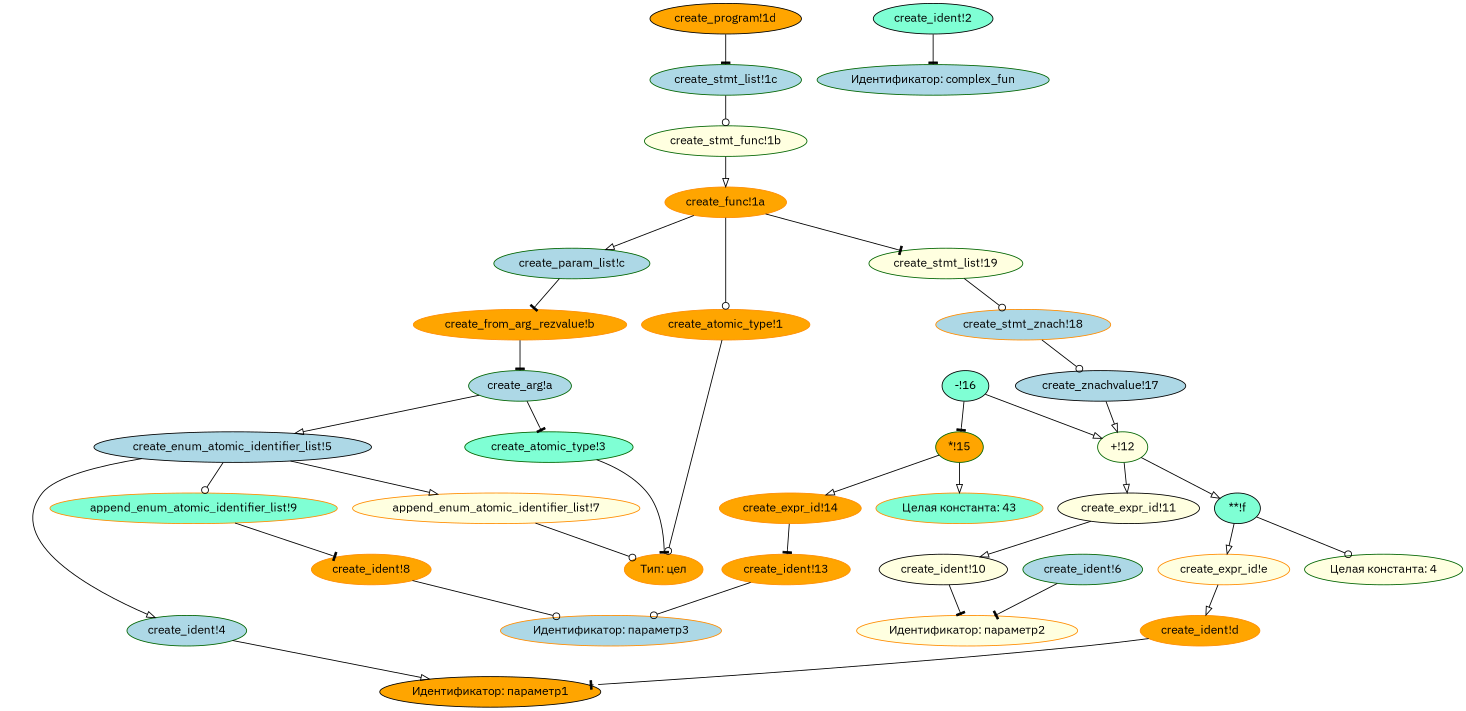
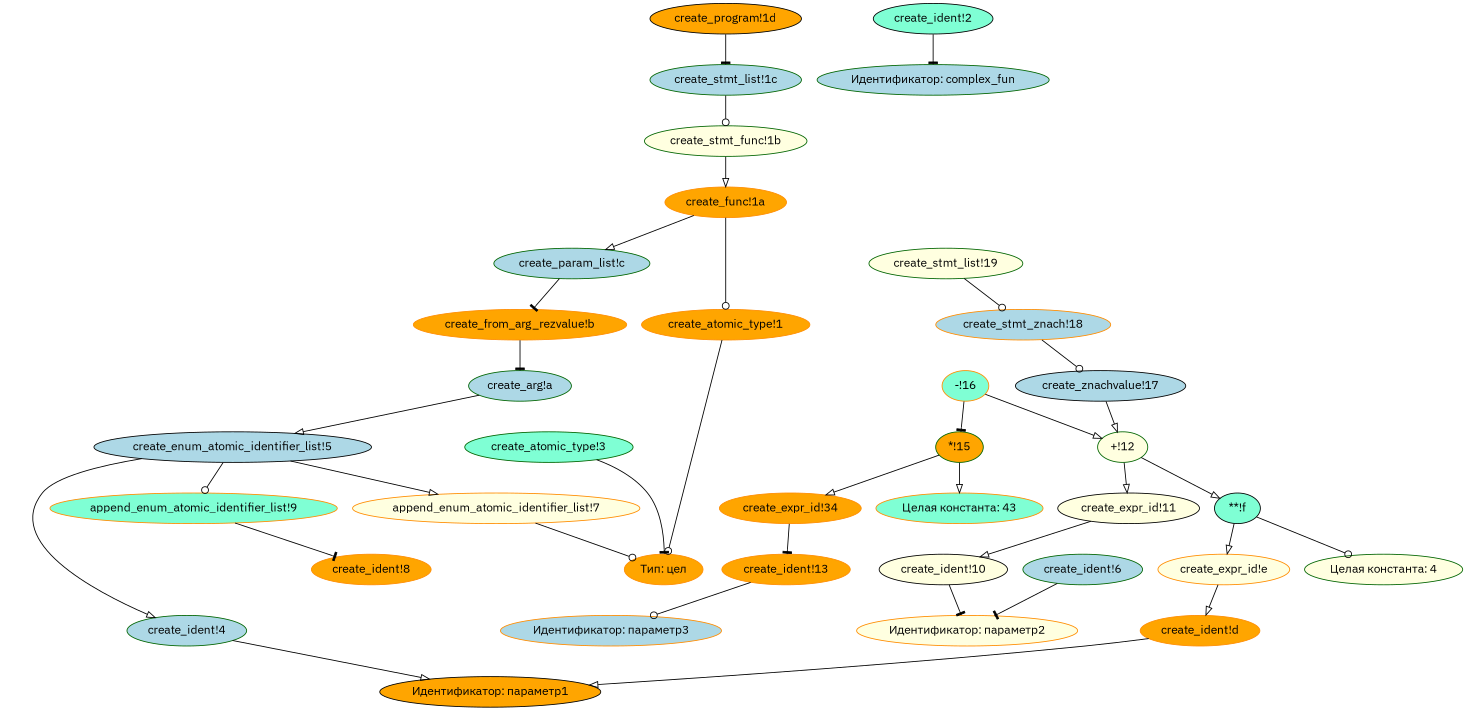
edge "create_func!1a" -> "create_stmt_list!19": removed
node "-!16": color black -> darkorange
edge "create_arg!a" -> "create_atomic_type!3": removed
node "create_expr_id!14": label "create_expr_id!14" -> "create_expr_id!34"
edge "create_ident!8" -> "Идентификатор: параметр3": removed
edge "create_ident!d" -> "Идентификатор: параметр1": arrowhead tee -> onormal
